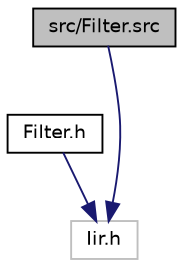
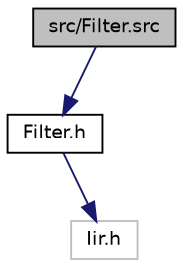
edge "src/Filter.src" -> "Iir.h": now "src/Filter.src" -> "Filter.h"
